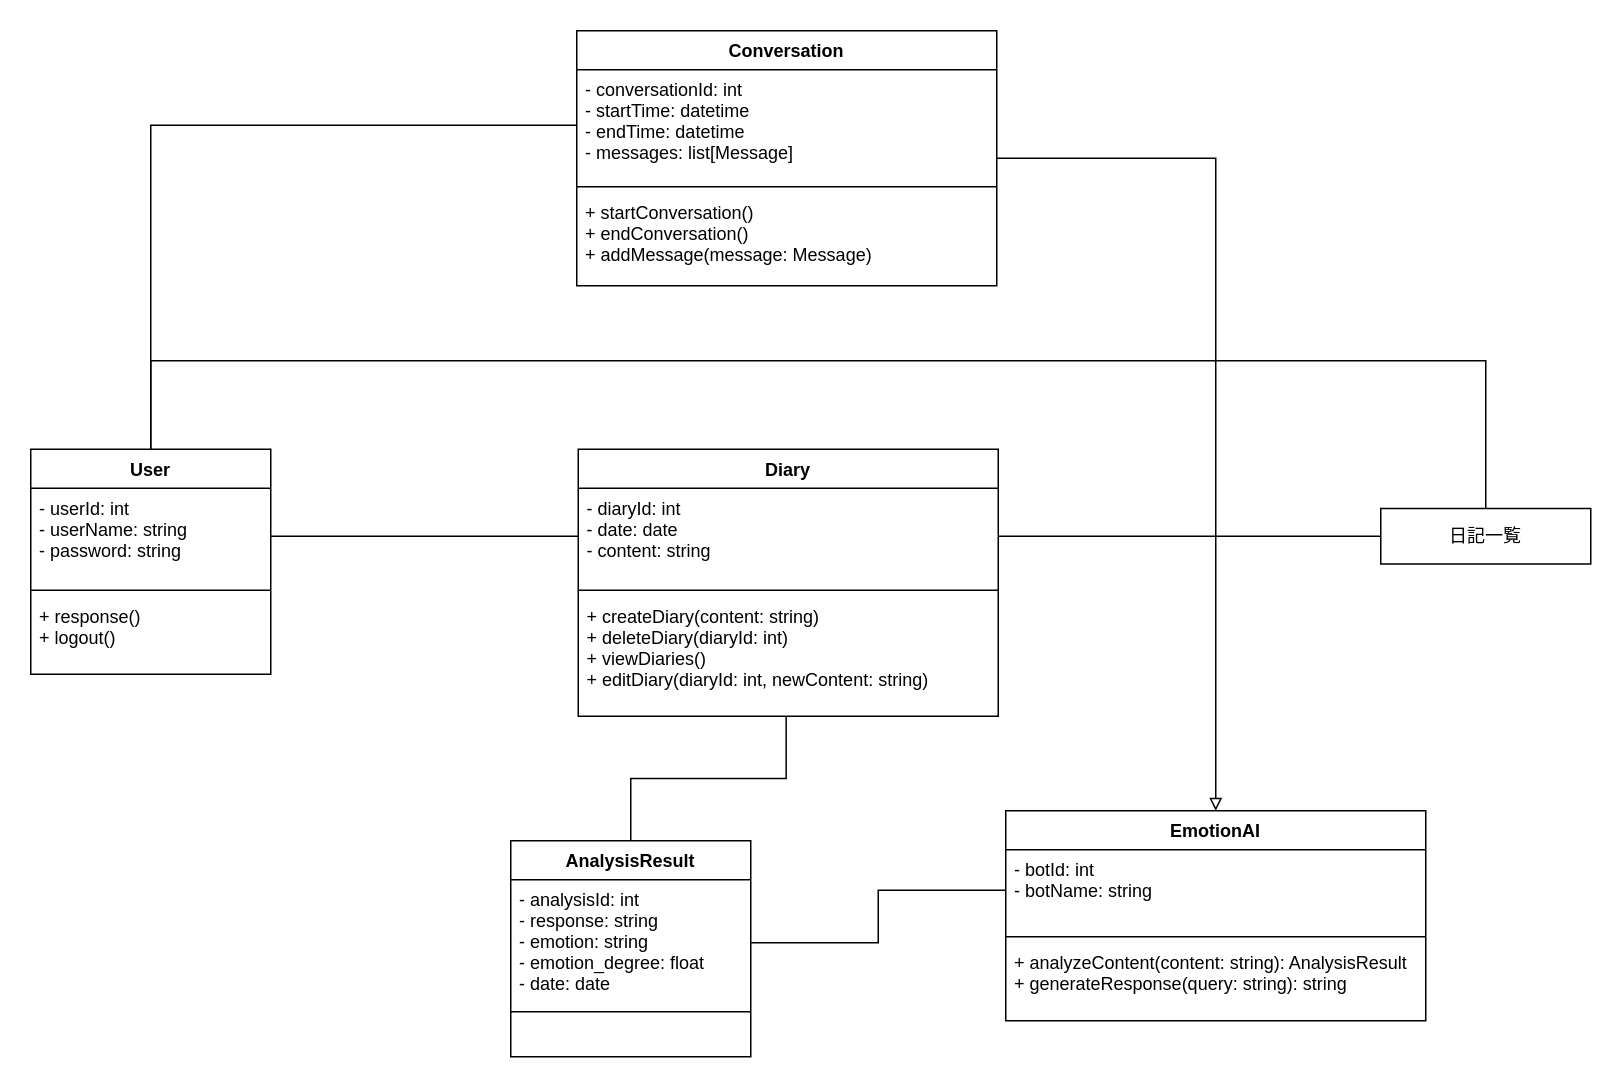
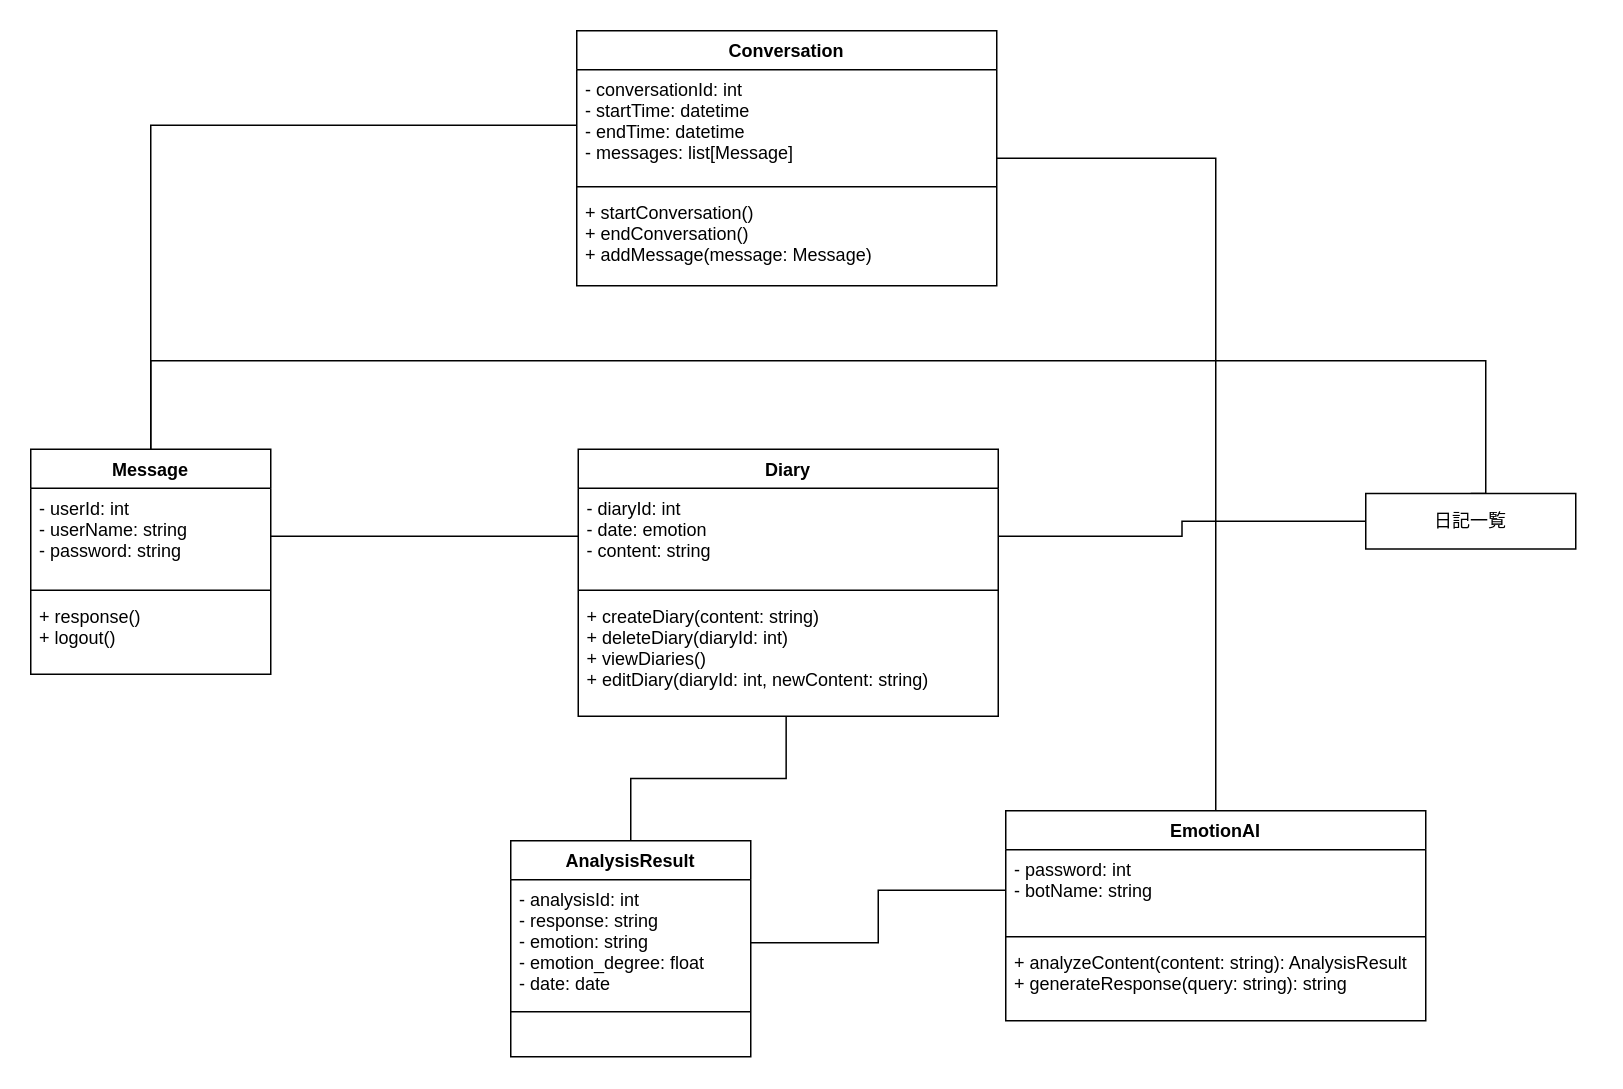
node "User": label "User" -> "Message"
node "- diaryId: int - date: date - content: string": label "- diaryId: int - date: date - content: string" -> "- diaryId: int - date: emotion - content: string"
node "日記一覧": moved (1486, 536) -> (1471, 521)
edge "Conversation" -> "EmotionAI": arrowhead block -> none
node "- botId: int - botName: string": label "- botId: int - botName: string" -> "- password: int - botName: string"
